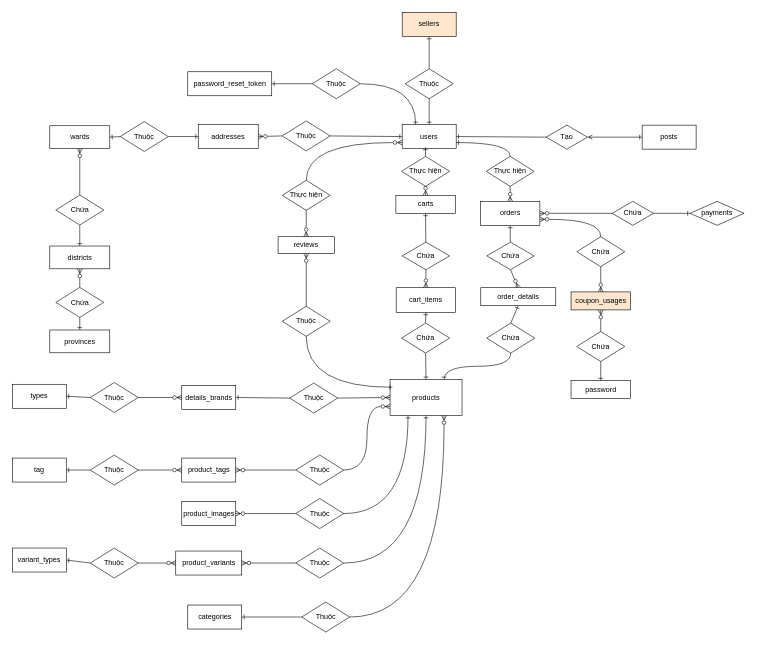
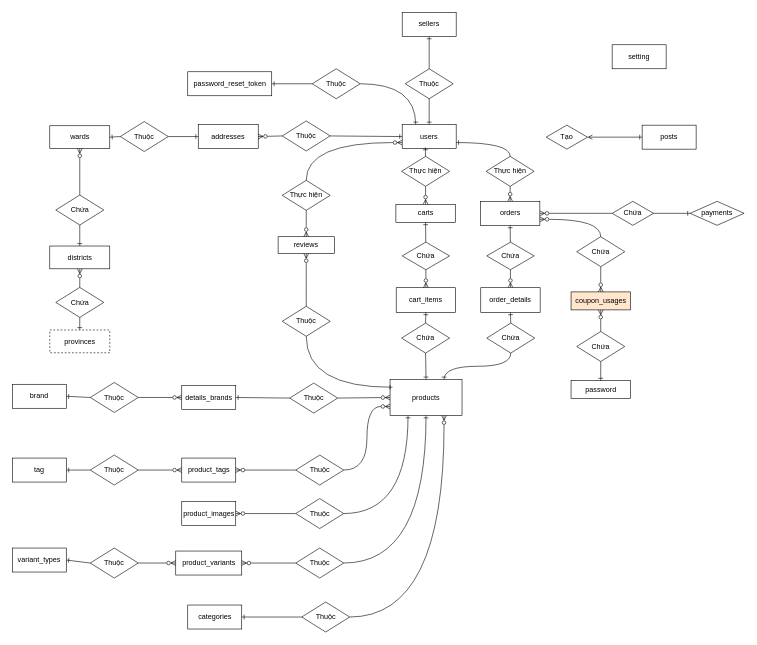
node "sellers": fillcolor #ffe6cc -> #ffffff
node "setting": added
edge "Tạo" -> "users": removed
node "carts": moved (426, 204) -> (426, 213)
node "order_details": size 75x18 -> 59x25
node "provinces": style solid -> dashed
node "types": label "types" -> "brand"
